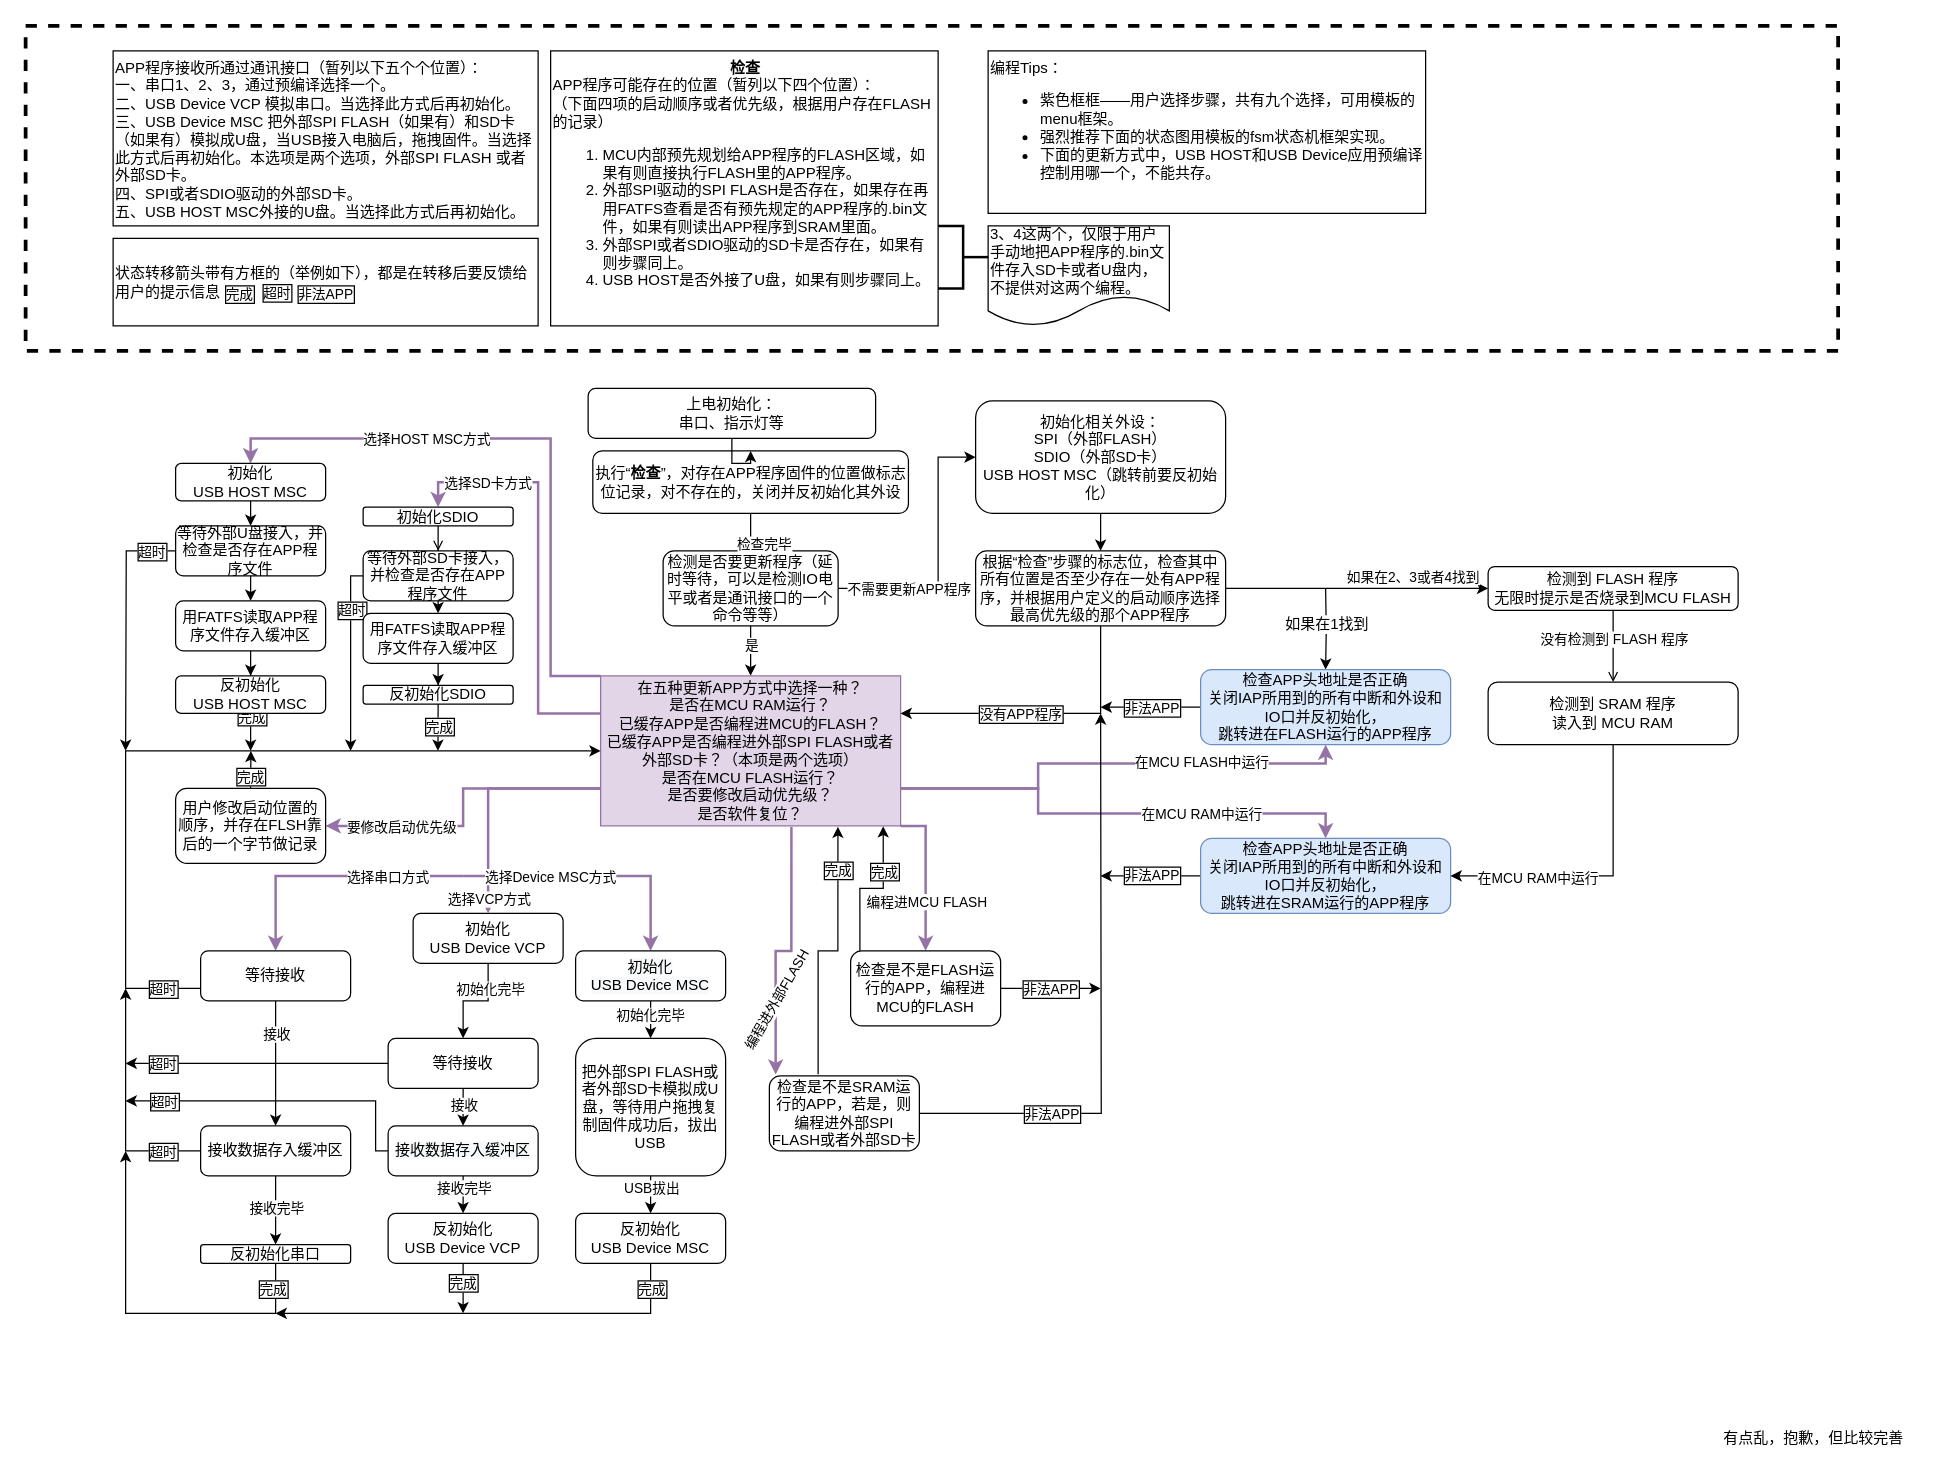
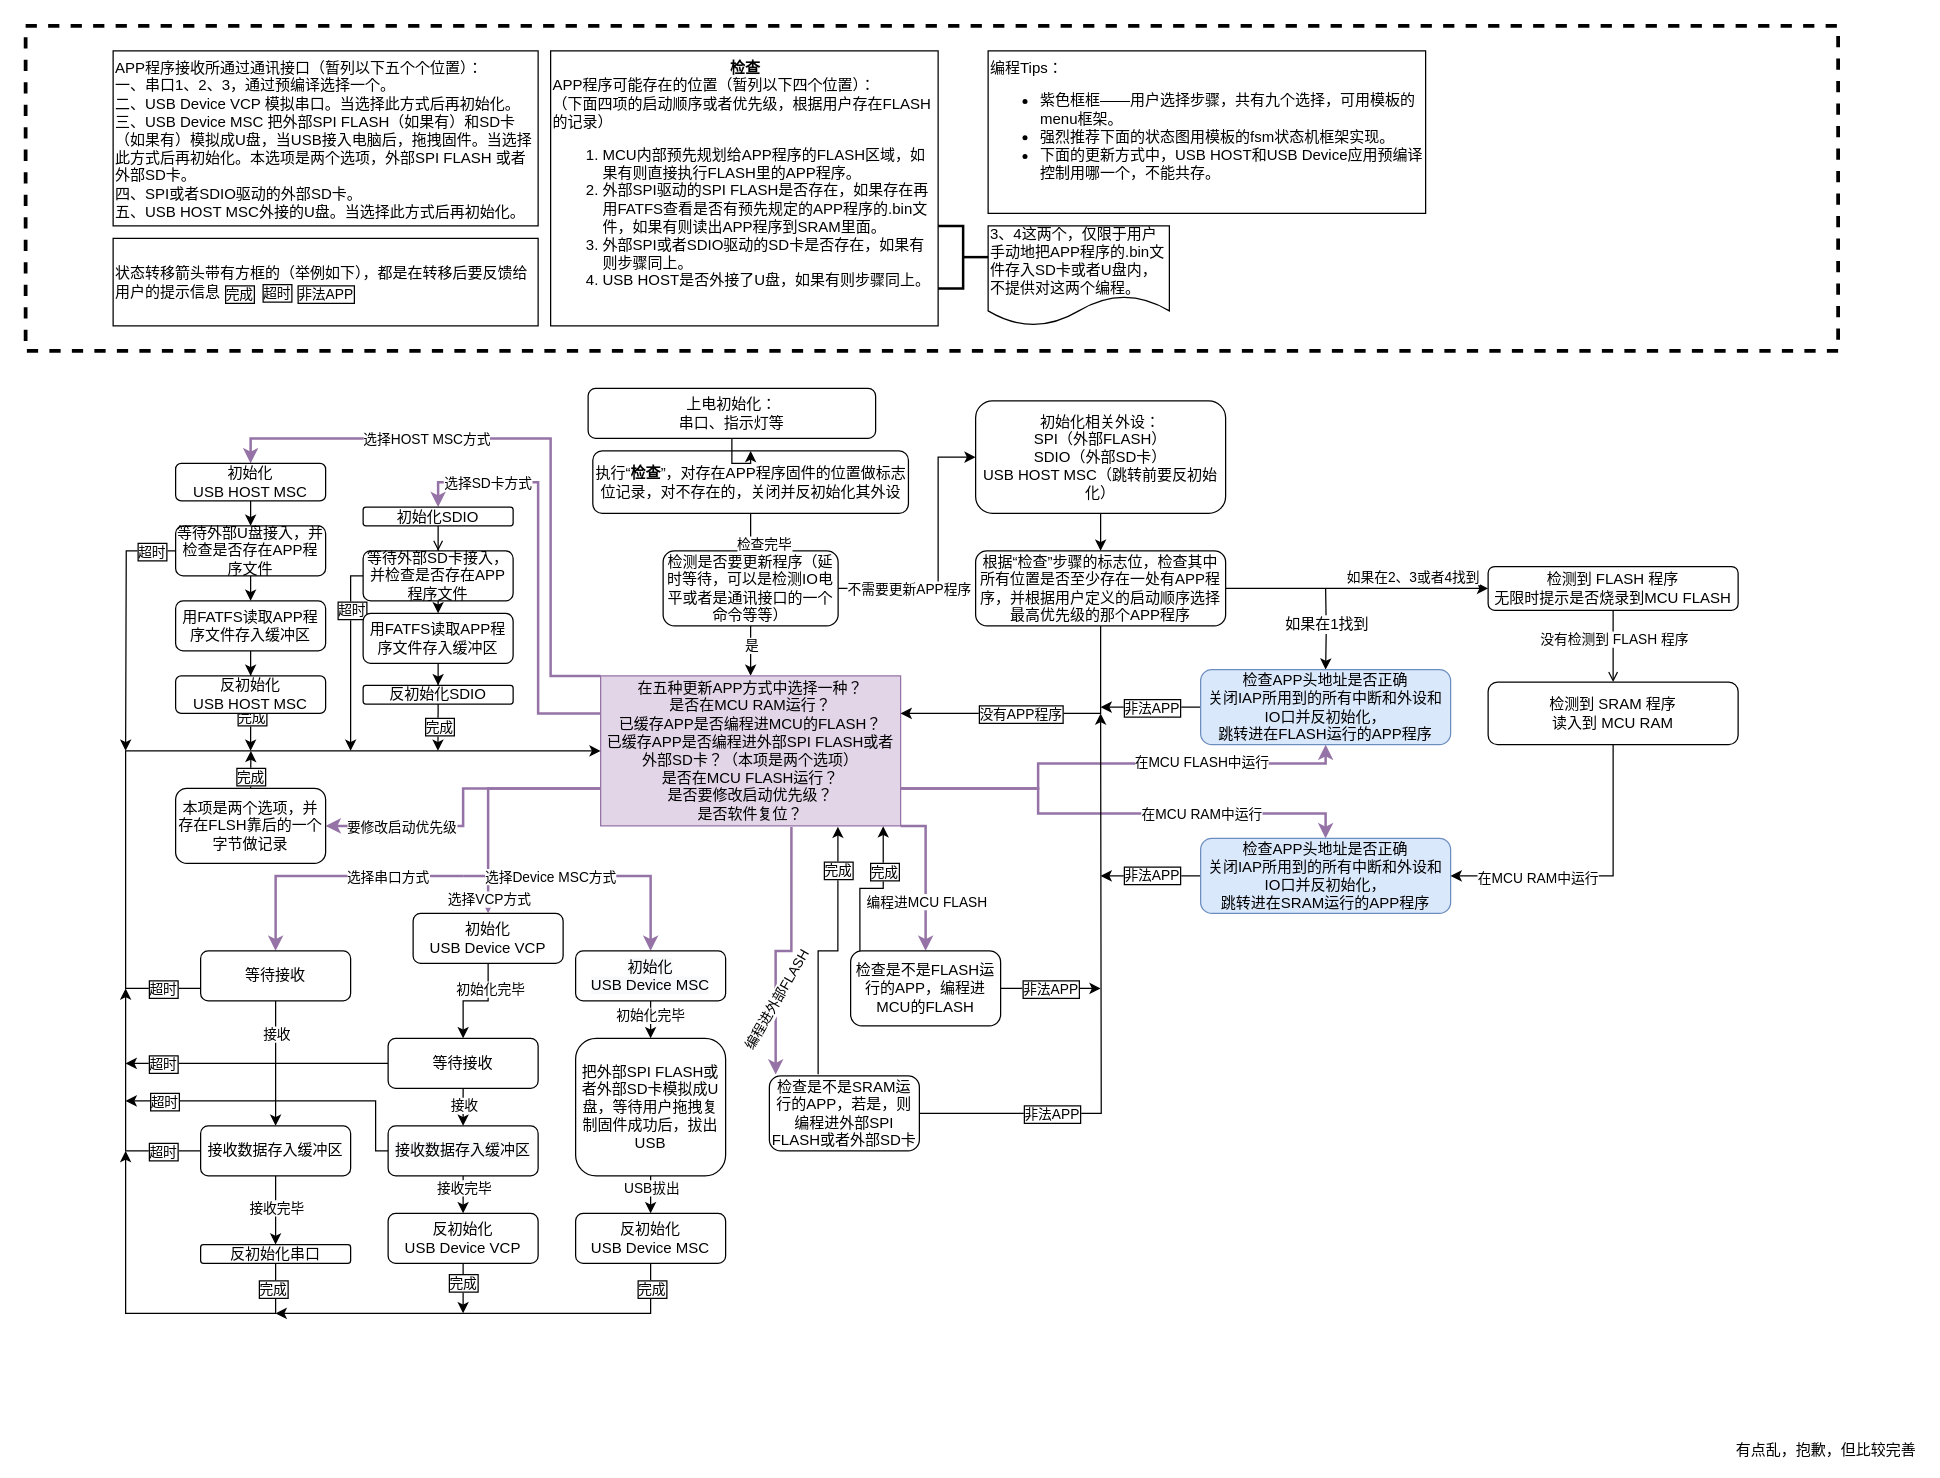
node "用户修改启动位置的顺序，并存在FLSH靠后的一个字节做记录": label "用户修改启动位置的顺序，并存在FLSH靠后的一个字节做记录" -> "本项是两个选项，并存在FLSH靠后的一个字节做记录"
node "有点乱，抱歉，但比较完善": moved (1813, 1438) -> (1826, 1451)
